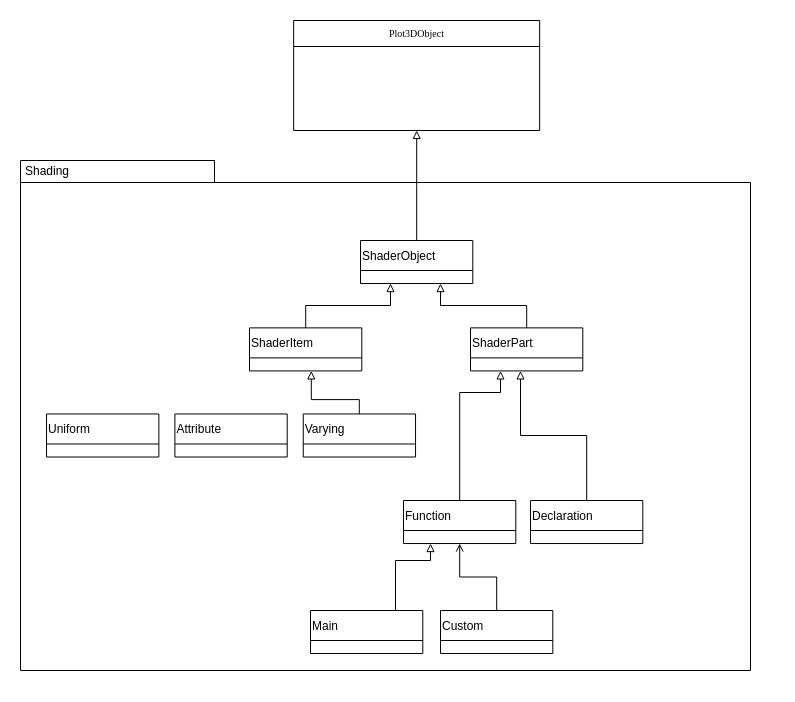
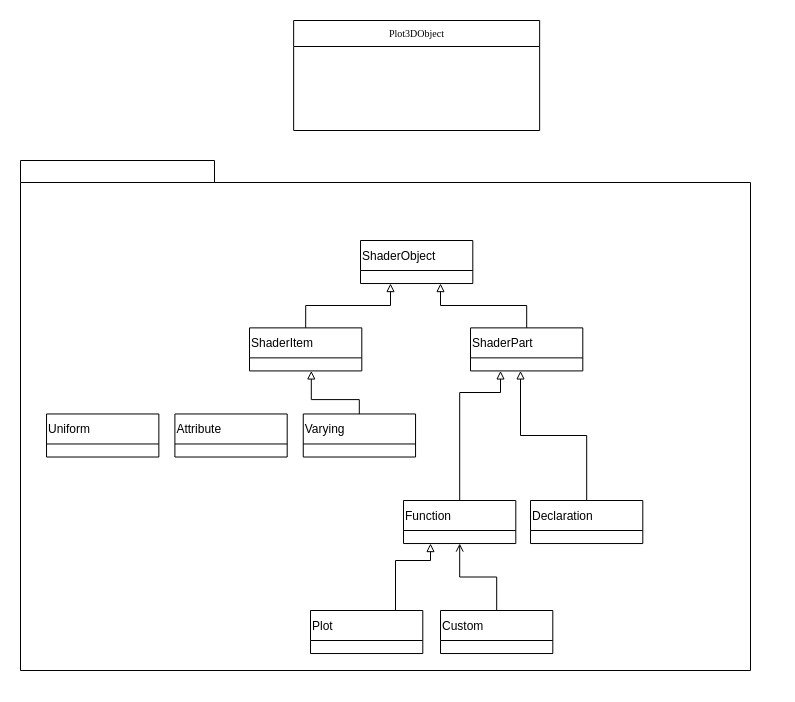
node "Shading": removed
edge "ShaderObject" -> "Plot3DObject": removed
node "Main": label "Main" -> "Plot"
